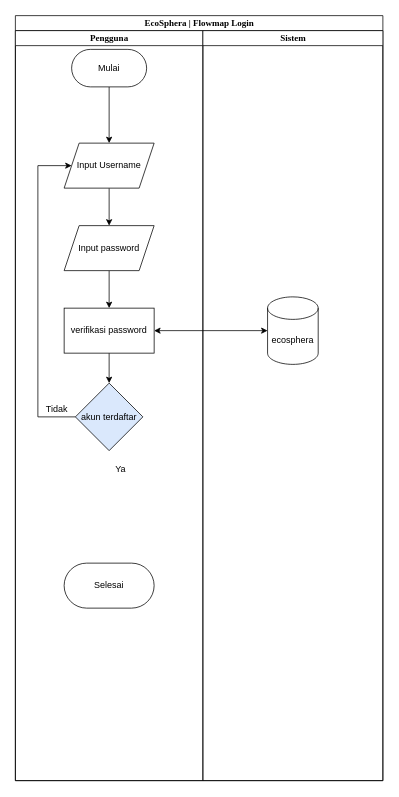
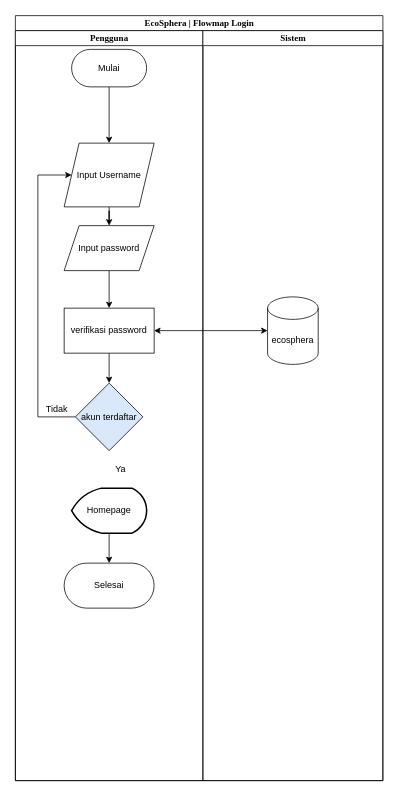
node "Input Username": size 90x45 -> 90x64
node "Homepage": added
edge "Homepage" -> "Selesai": added
